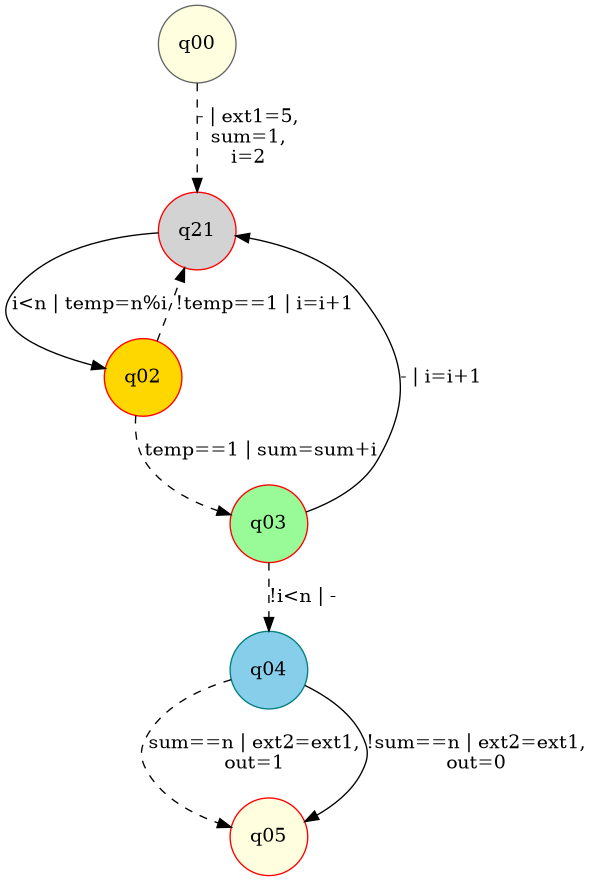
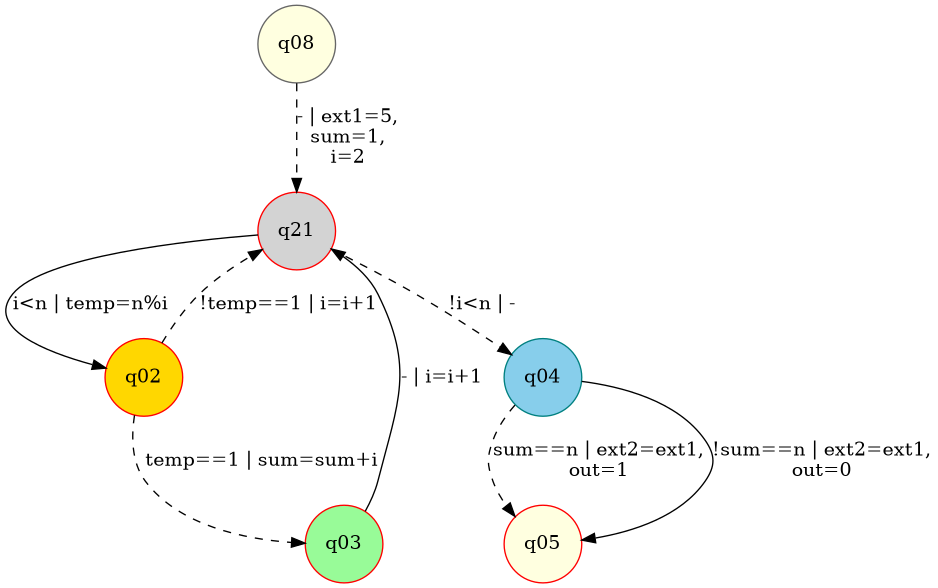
node "q00": label "q00" -> "q08"
edge "q03" -> "q04": now "q21" -> "q04"
